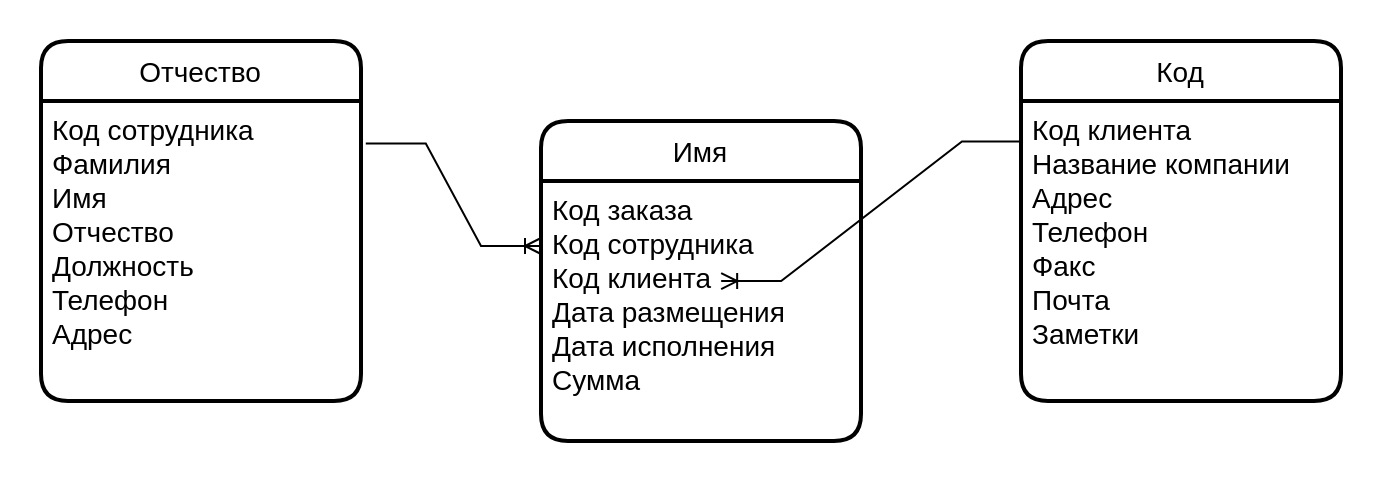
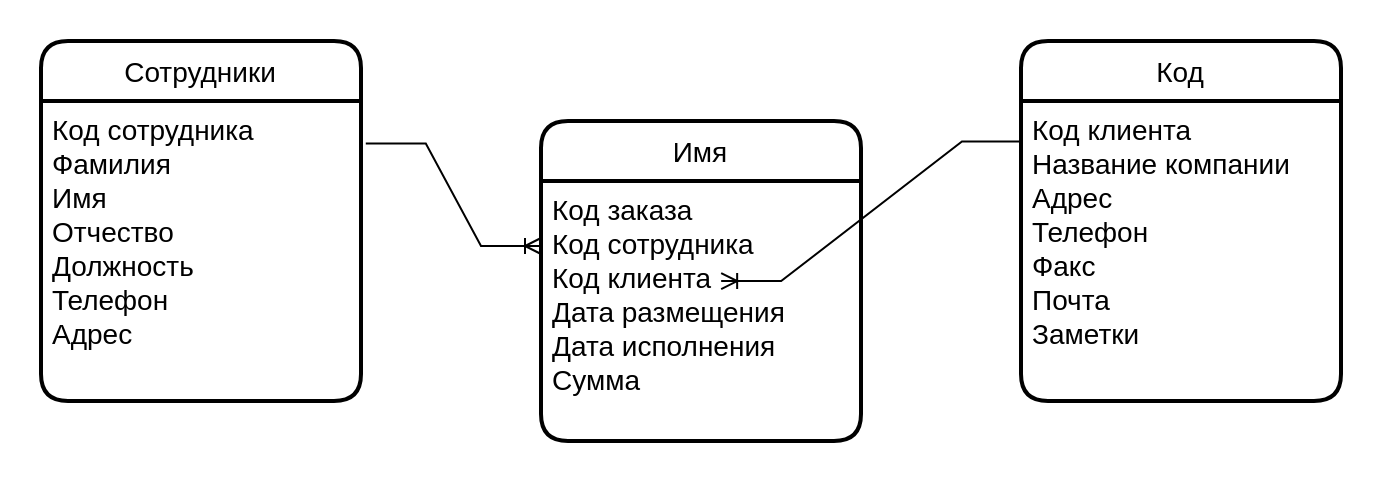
node "Отчество": label "Отчество" -> "Сотрудники"
